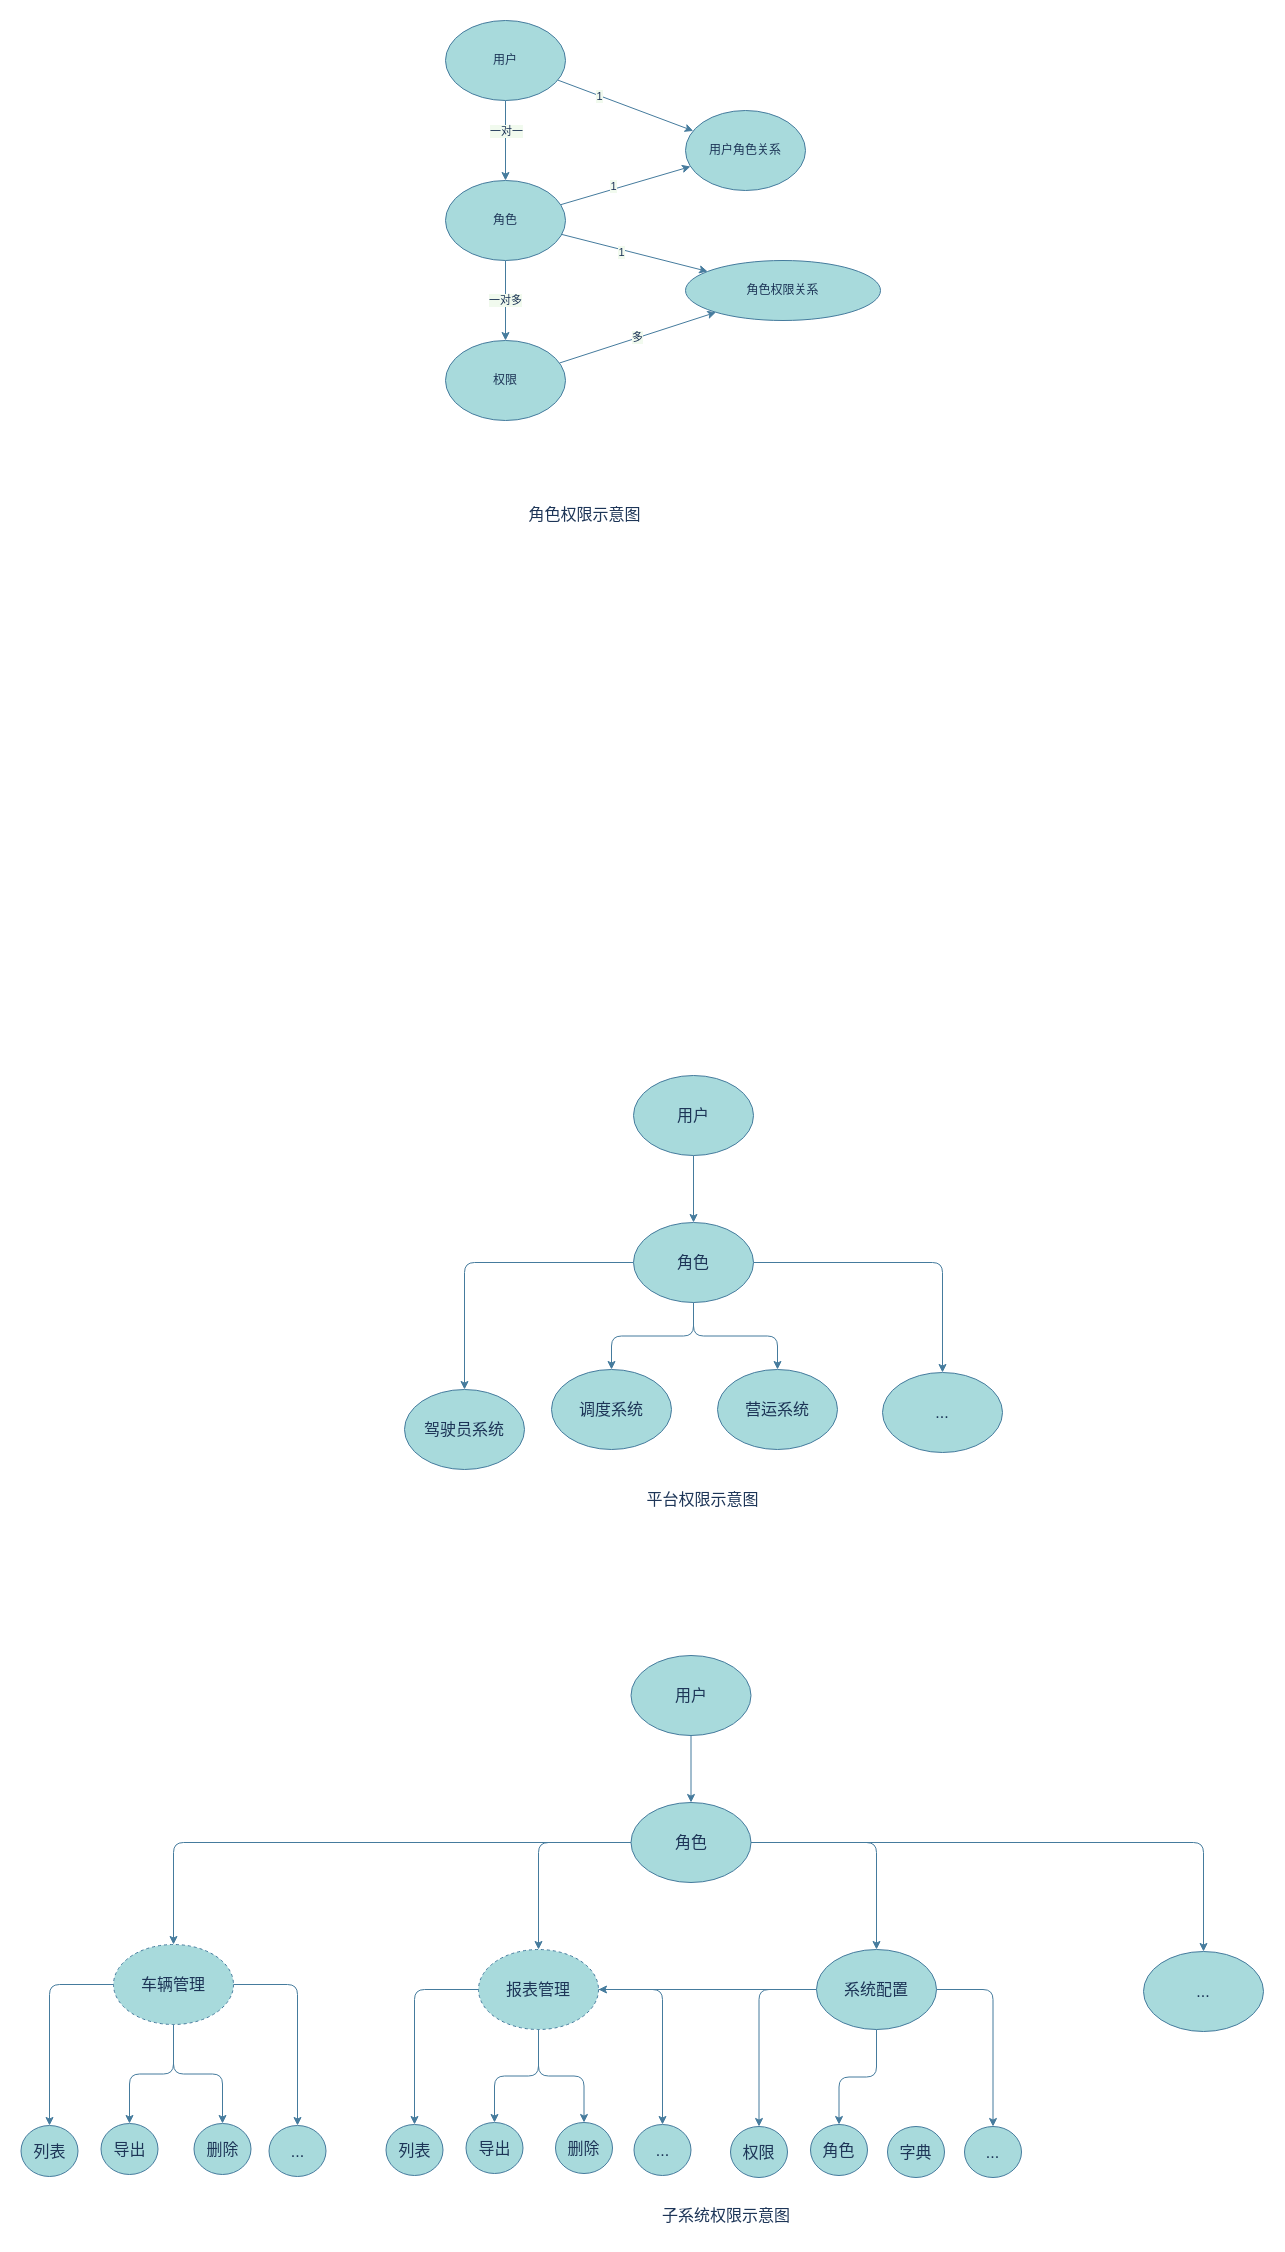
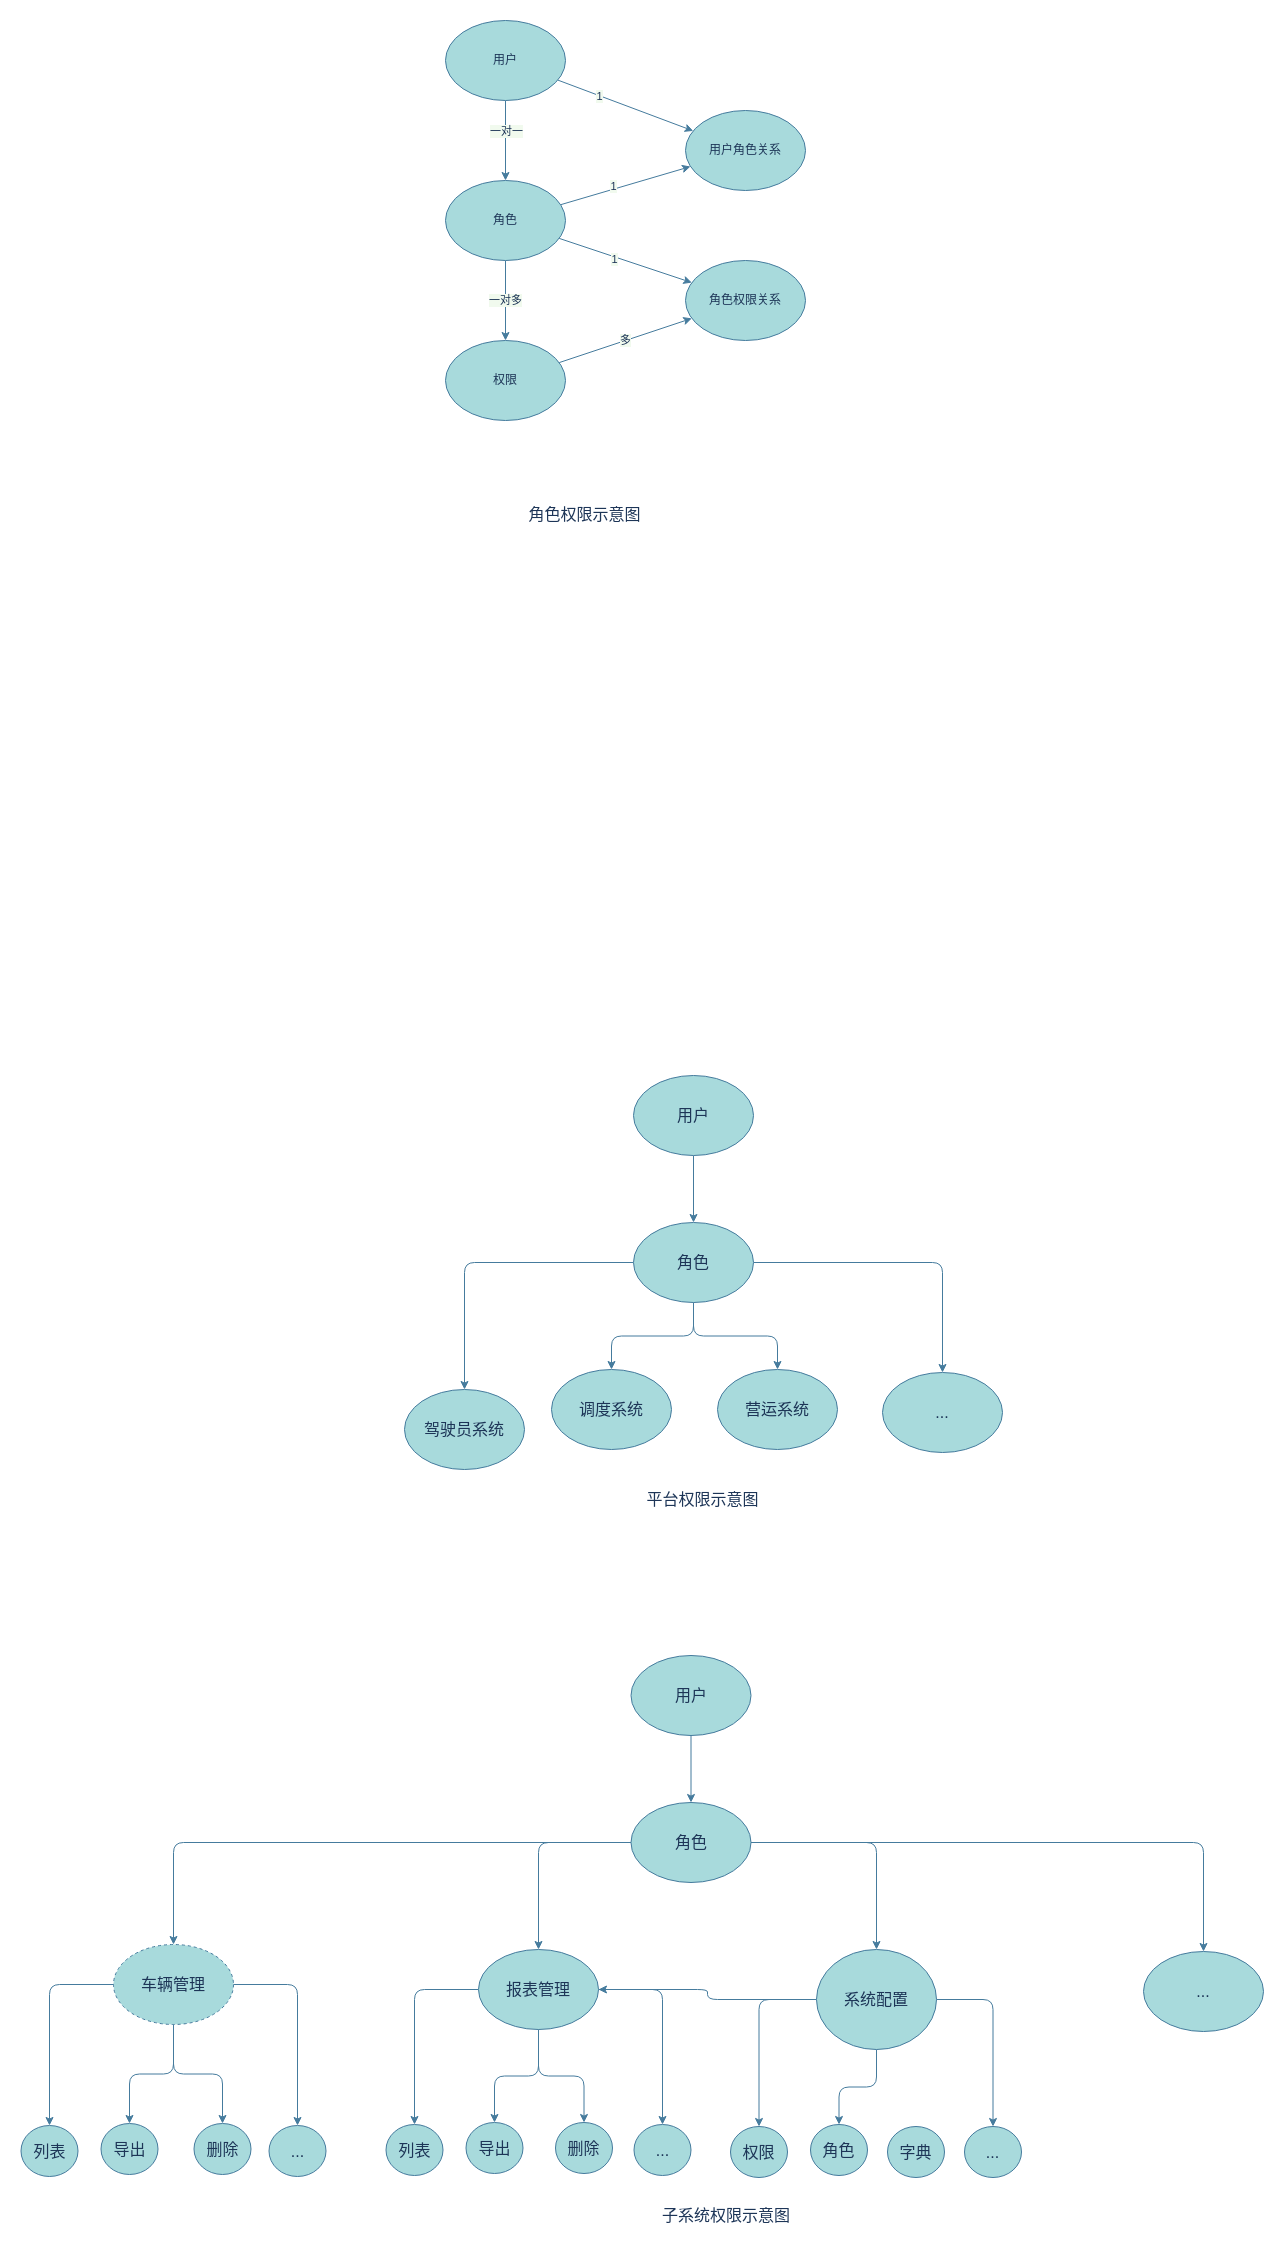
node "角色权限关系": size 195x60 -> 120x80
node "报表管理": style dashed -> solid
node "系统配置": size 120x80 -> 120x100
